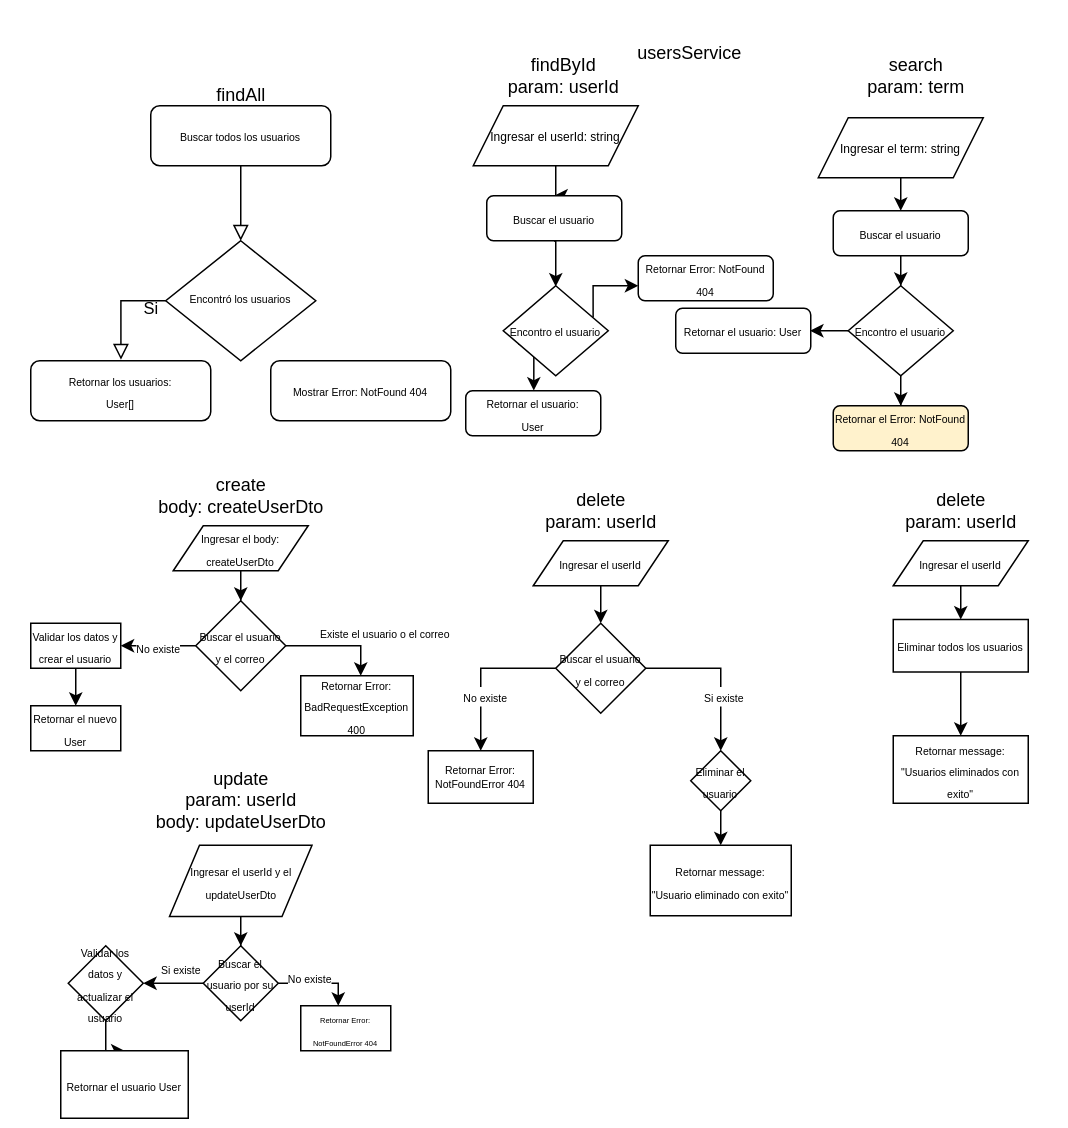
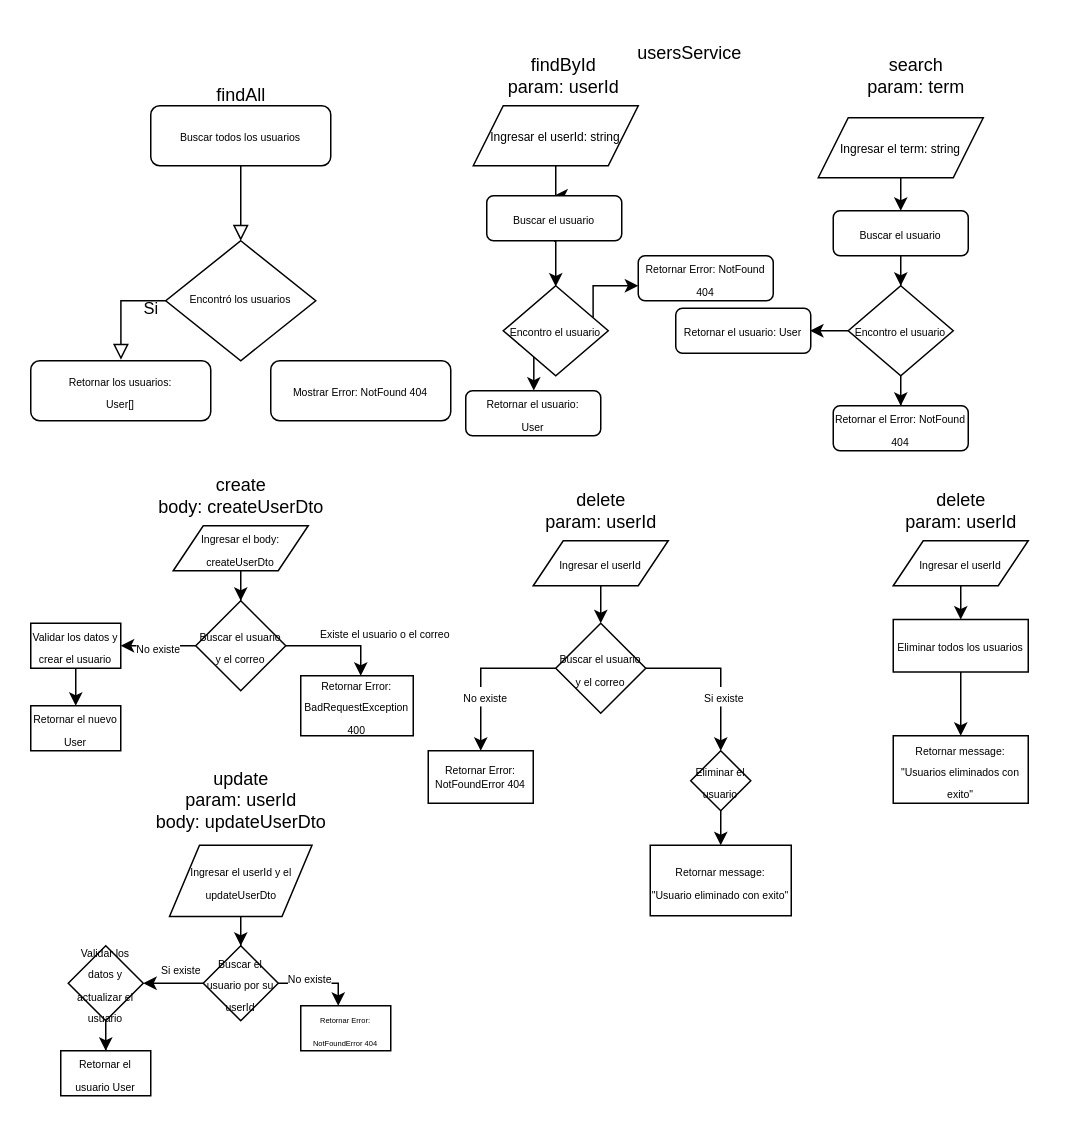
node "Retornar el Error: NotFound 404": fillcolor #fff2cc -> #ffffff
node "Retornar el usuario User": size 128x68 -> 90x45
